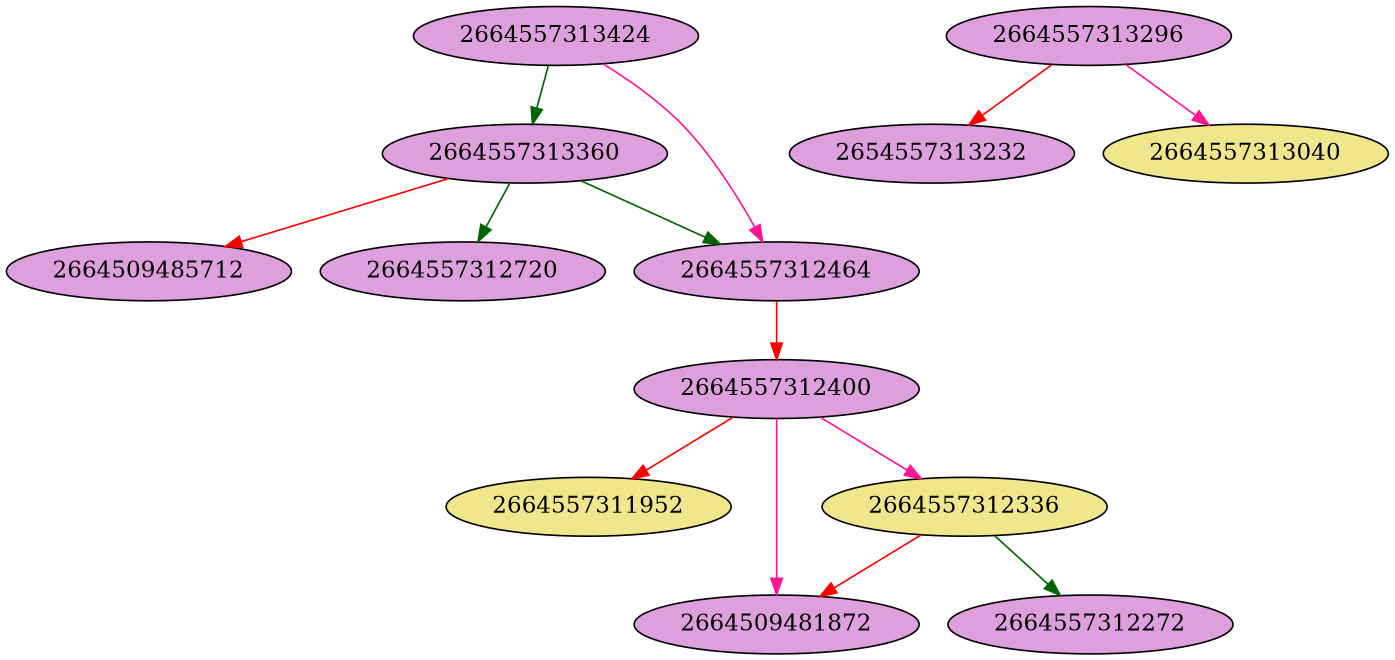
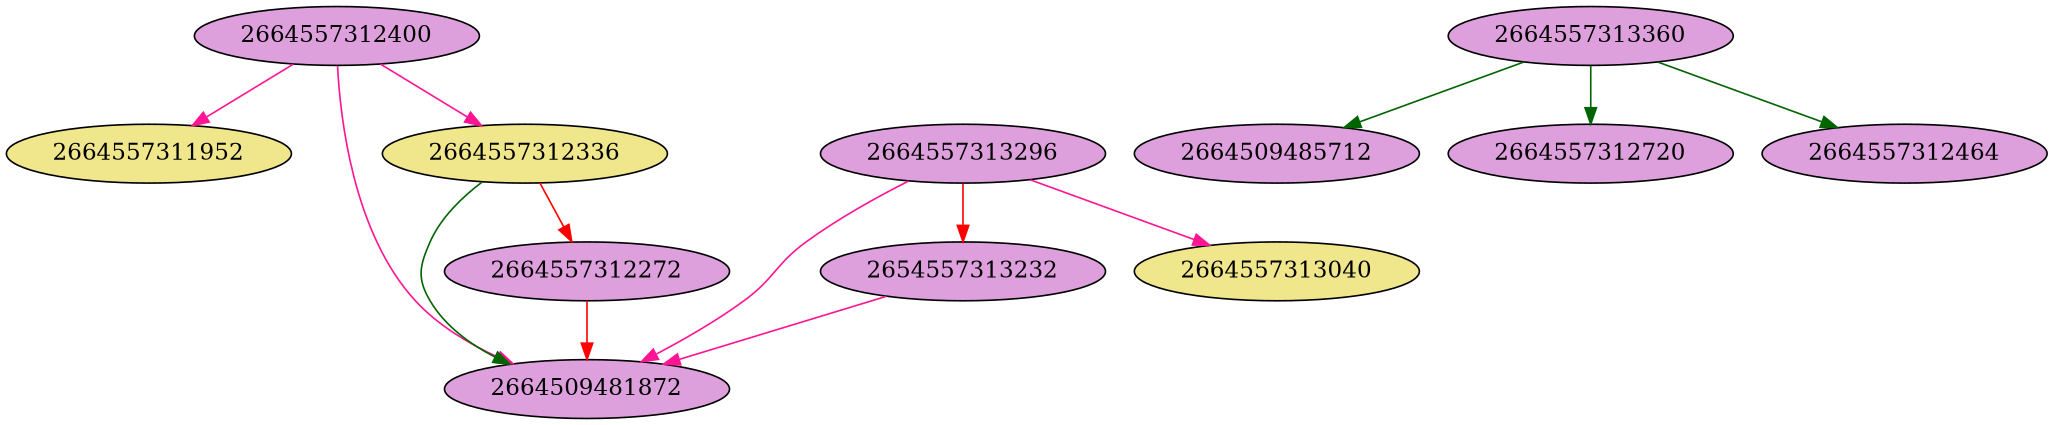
node "2664557313424": removed
edge "2664557313360" -> "2664509485712": color red -> darkgreen
edge "2664557313296" -> "2664509481872": added
edge "2664557312272" -> "2664509481872": added
edge "2664557312464" -> "2664557312400": removed
edge "2654557313232" -> "2664509481872": added
edge "2664557312400" -> "2664557311952": color red -> deeppink
edge "2664557312336" -> "2664557312272": color darkgreen -> red
edge "2664557312336" -> "2664509481872": color red -> darkgreen
